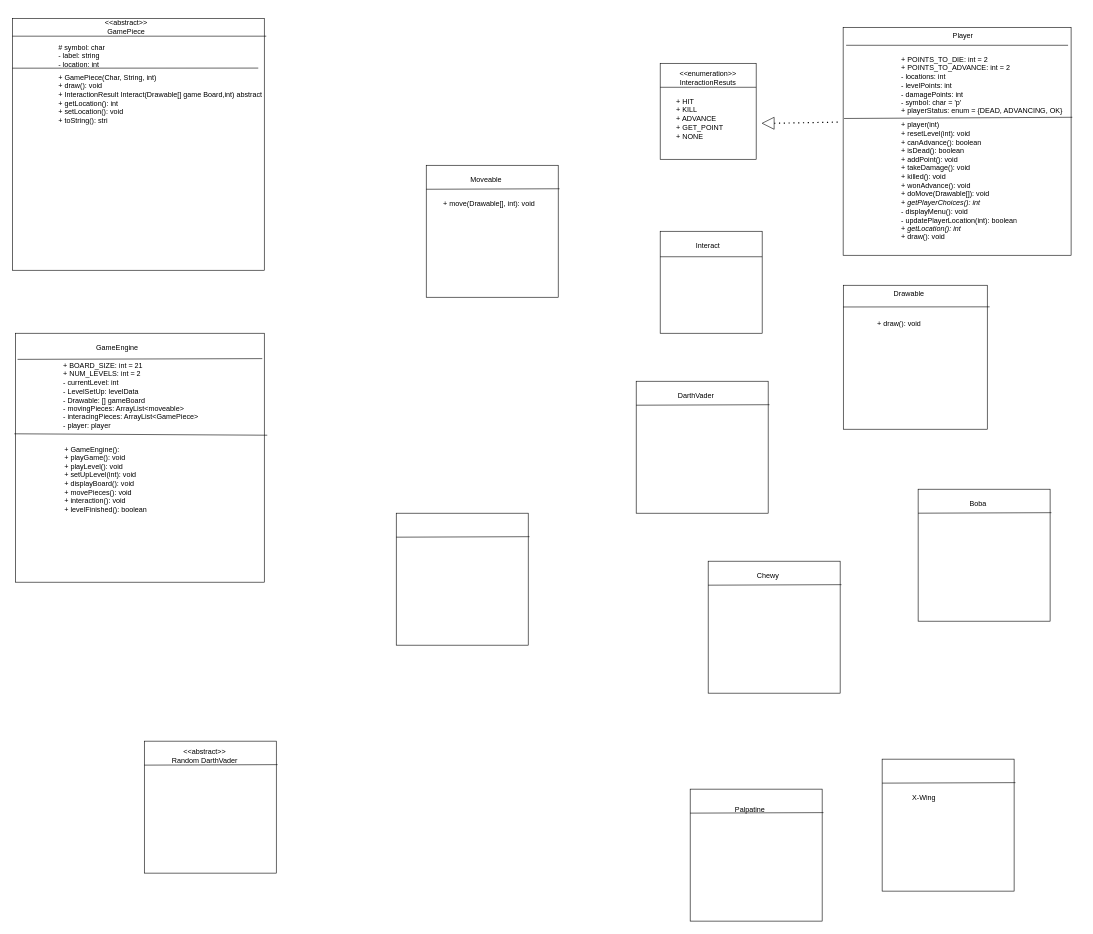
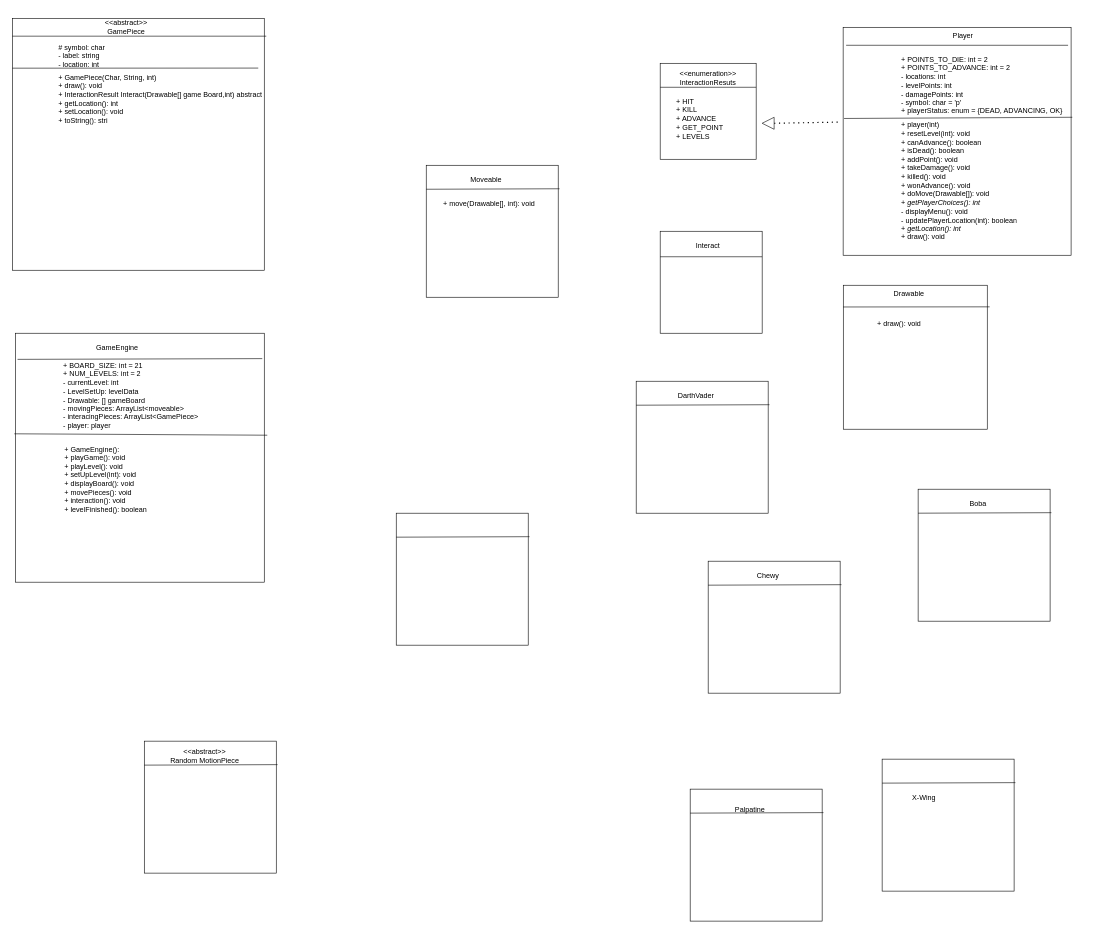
node "+ HIT + KILL + ADVANCE + GET_POINT + NONE": label "+ HIT + KILL + ADVANCE + GET_POINT + NONE" -> "+ HIT + KILL + ADVANCE + GET_POINT + LEVELS"
node "<<abstract>> Random DarthVader": label "<<abstract>> Random DarthVader" -> "<<abstract>> Random MotionPiece"
